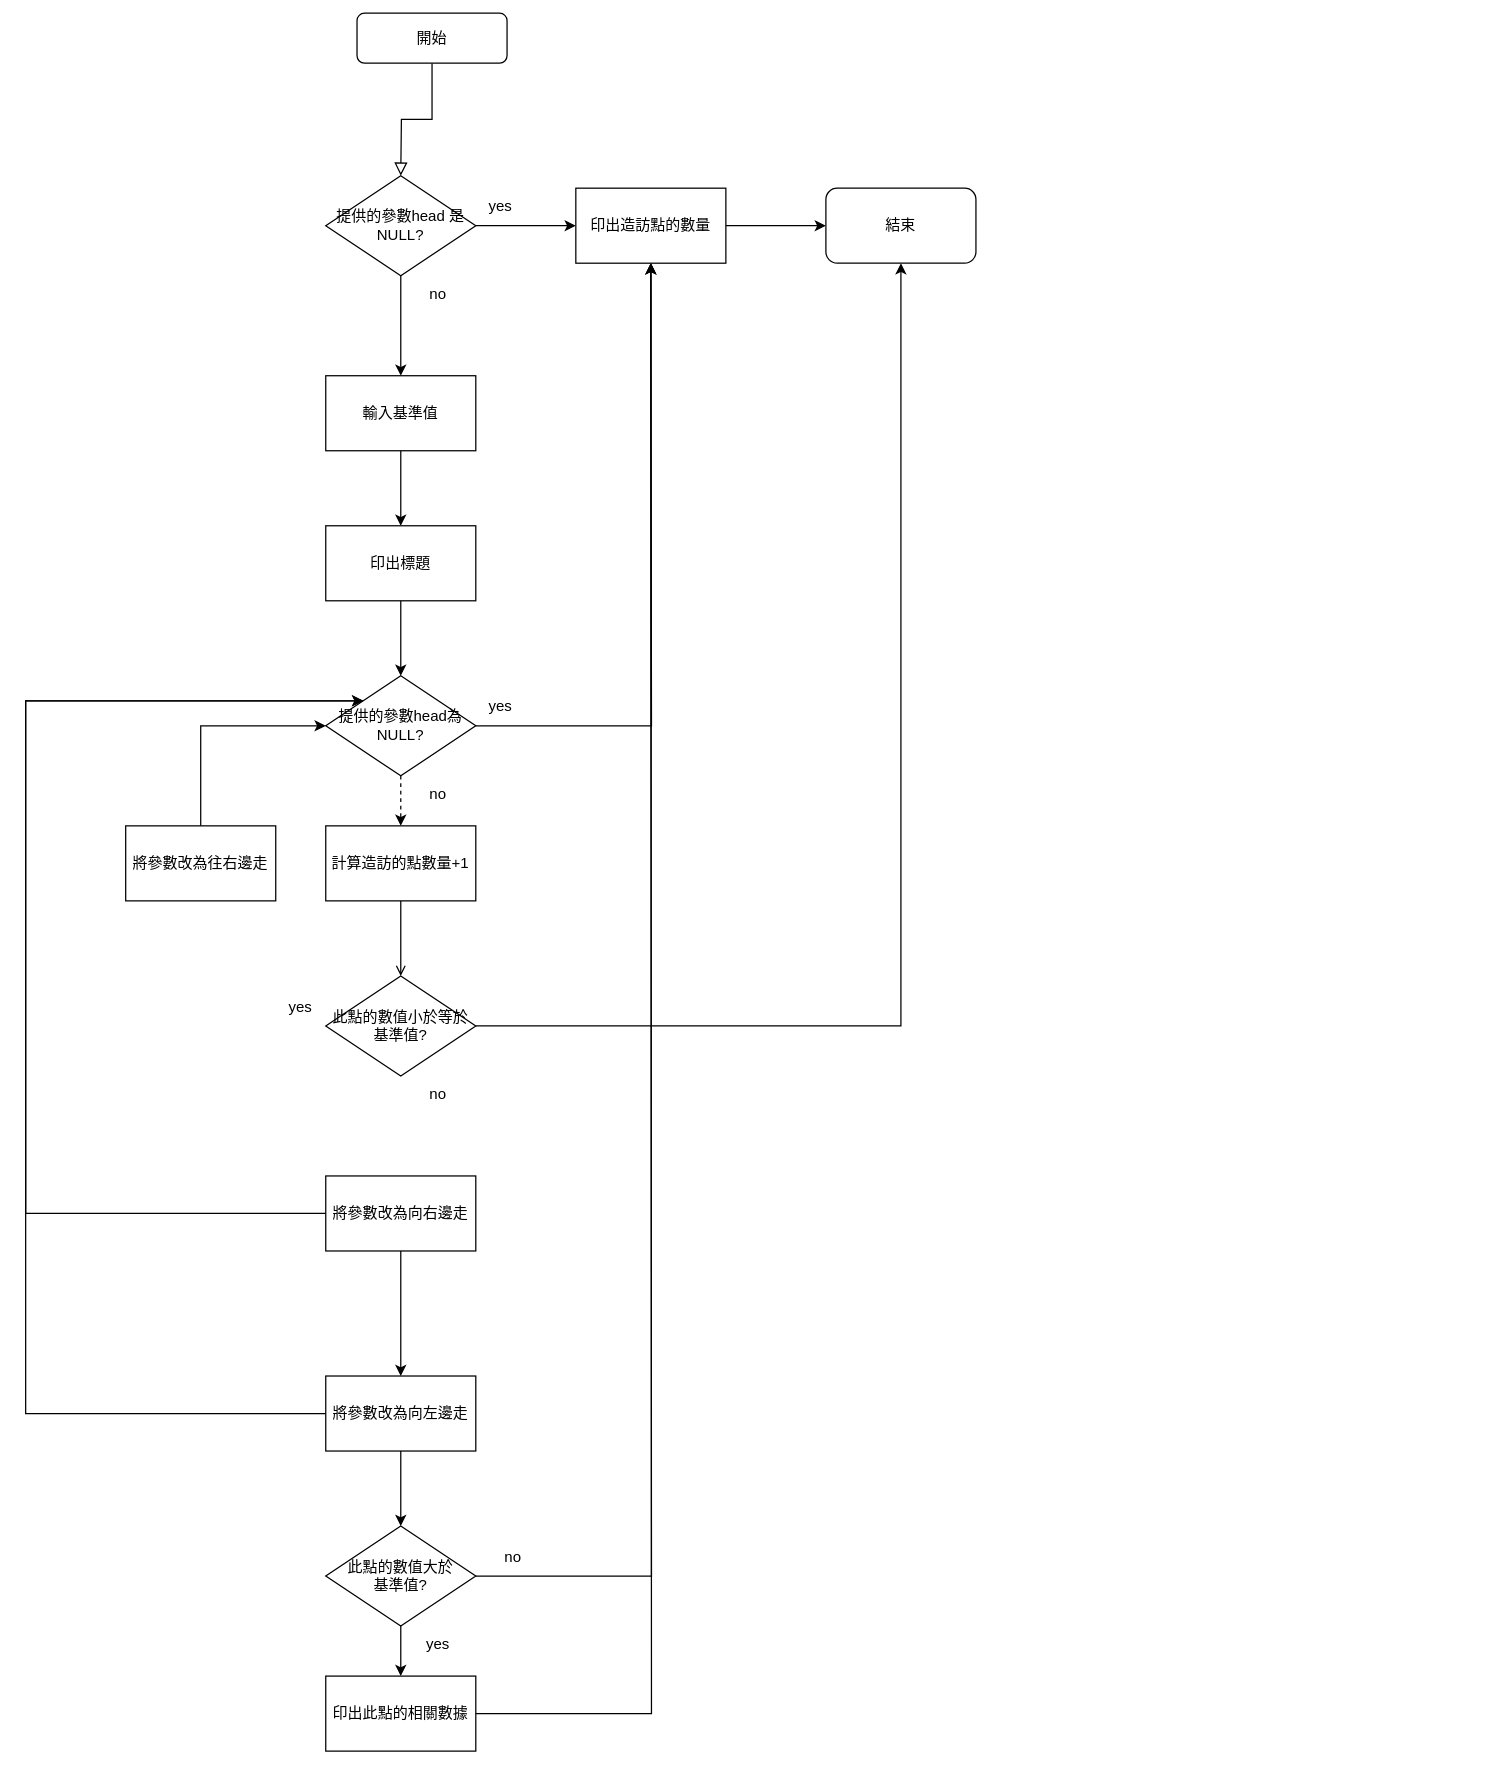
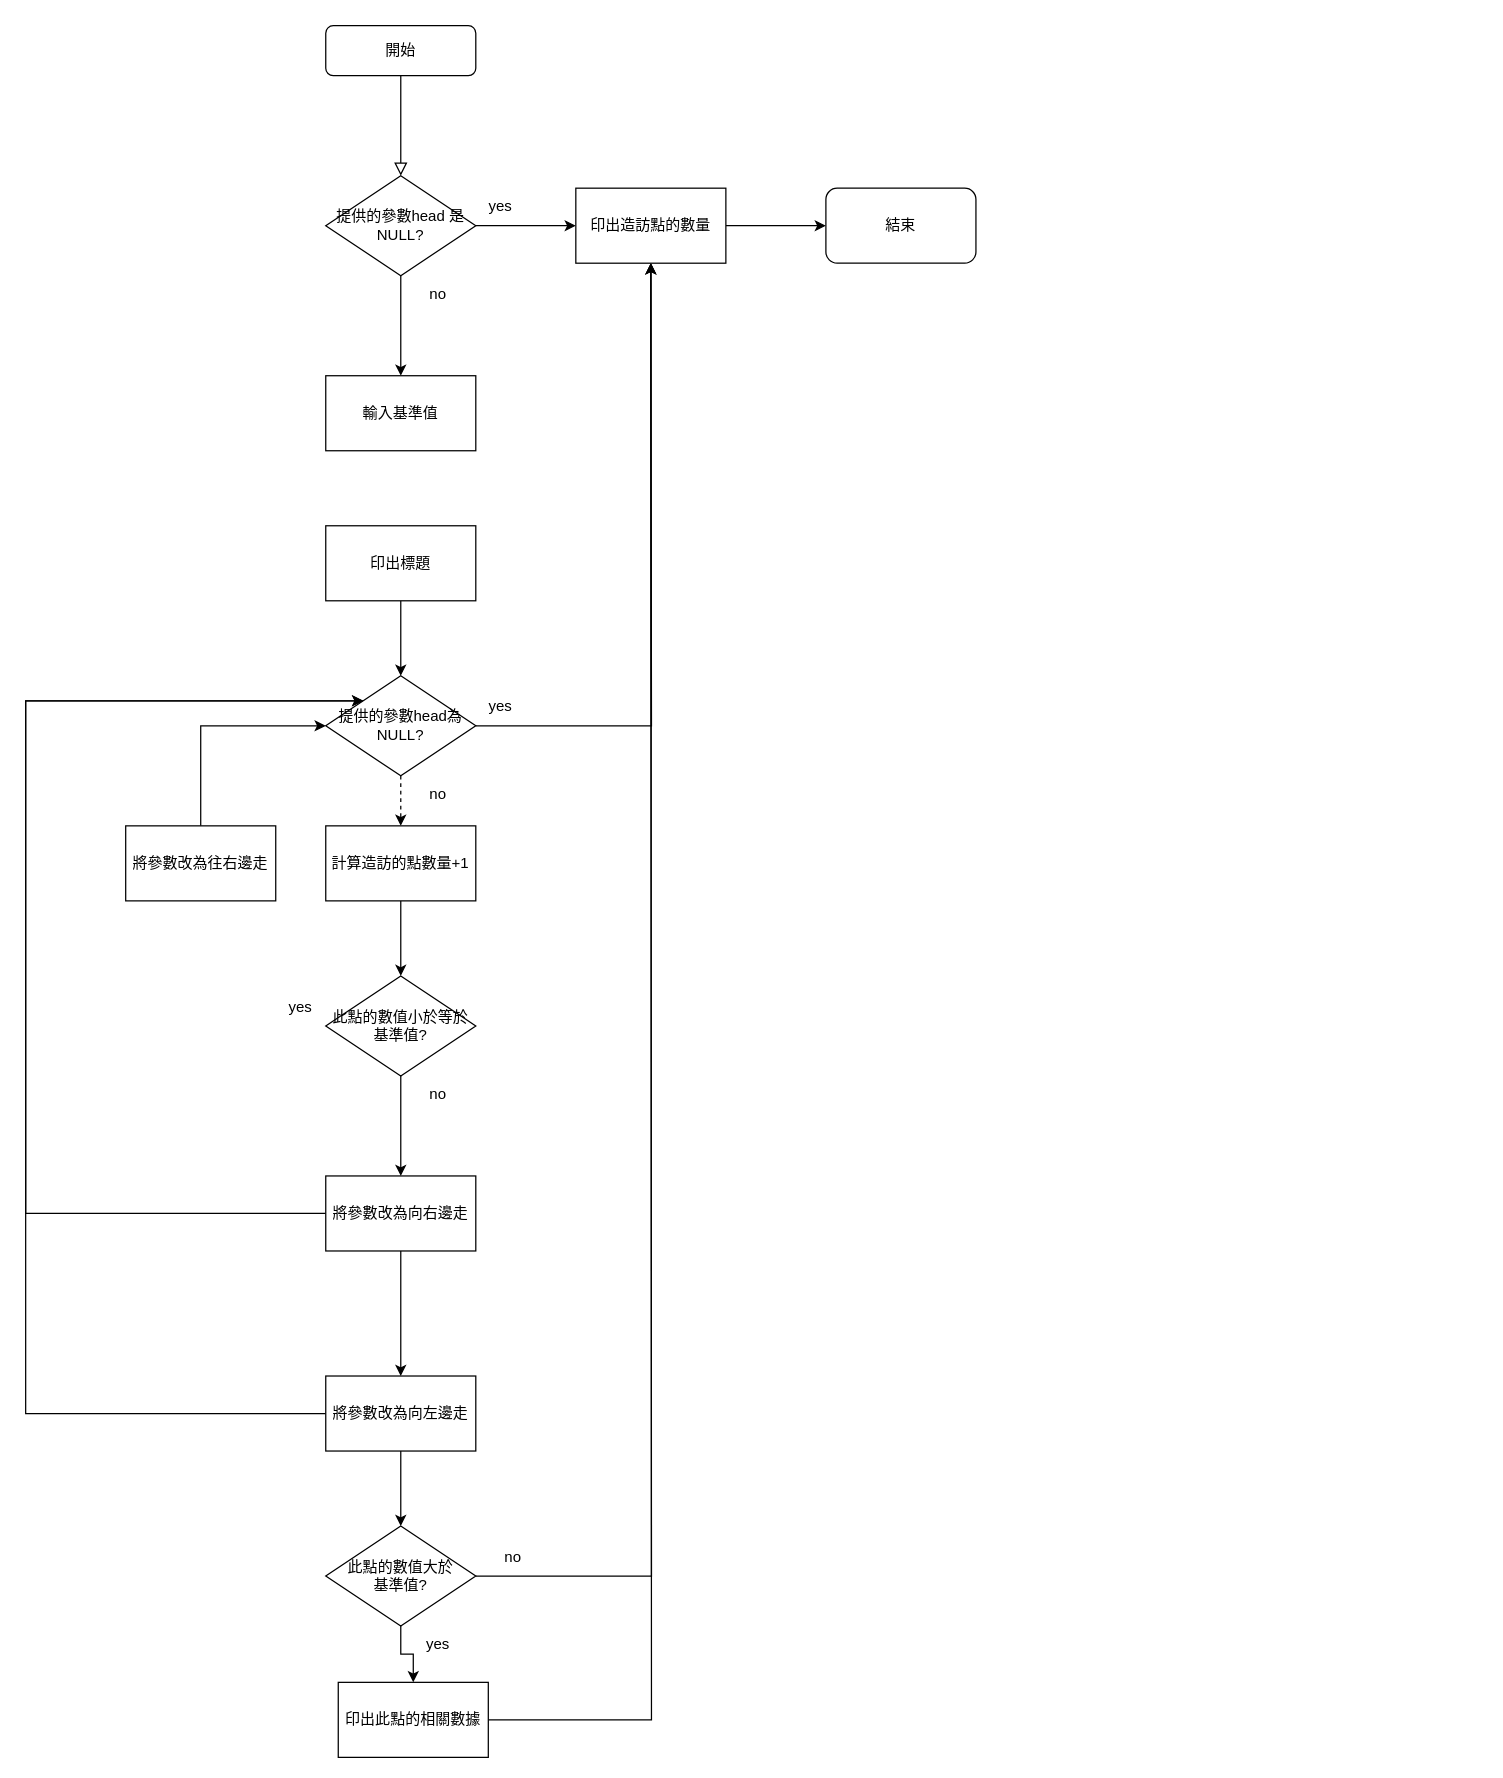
node "開始": moved (432, 38) -> (401, 51)
edge "輸入基準值" -> "印出標題": removed
edge "此點的數值小於等於 基準值?" -> "結束": now "此點的數值小於等於 基準值?" -> "將參數改為向右邊走"
edge "計算造訪的點數量+1" -> "此點的數值小於等於 基準值?": arrowhead open -> classic
node "印出此點的相關數據": moved (401, 1713) -> (413, 1719)
